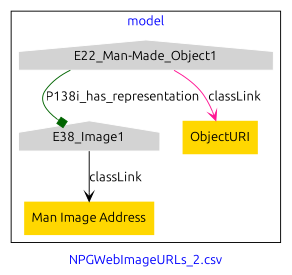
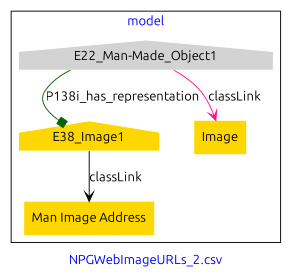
node "E38_Image1": fillcolor lightgray -> gold
node "ObjectURI": label "ObjectURI" -> "Image"
